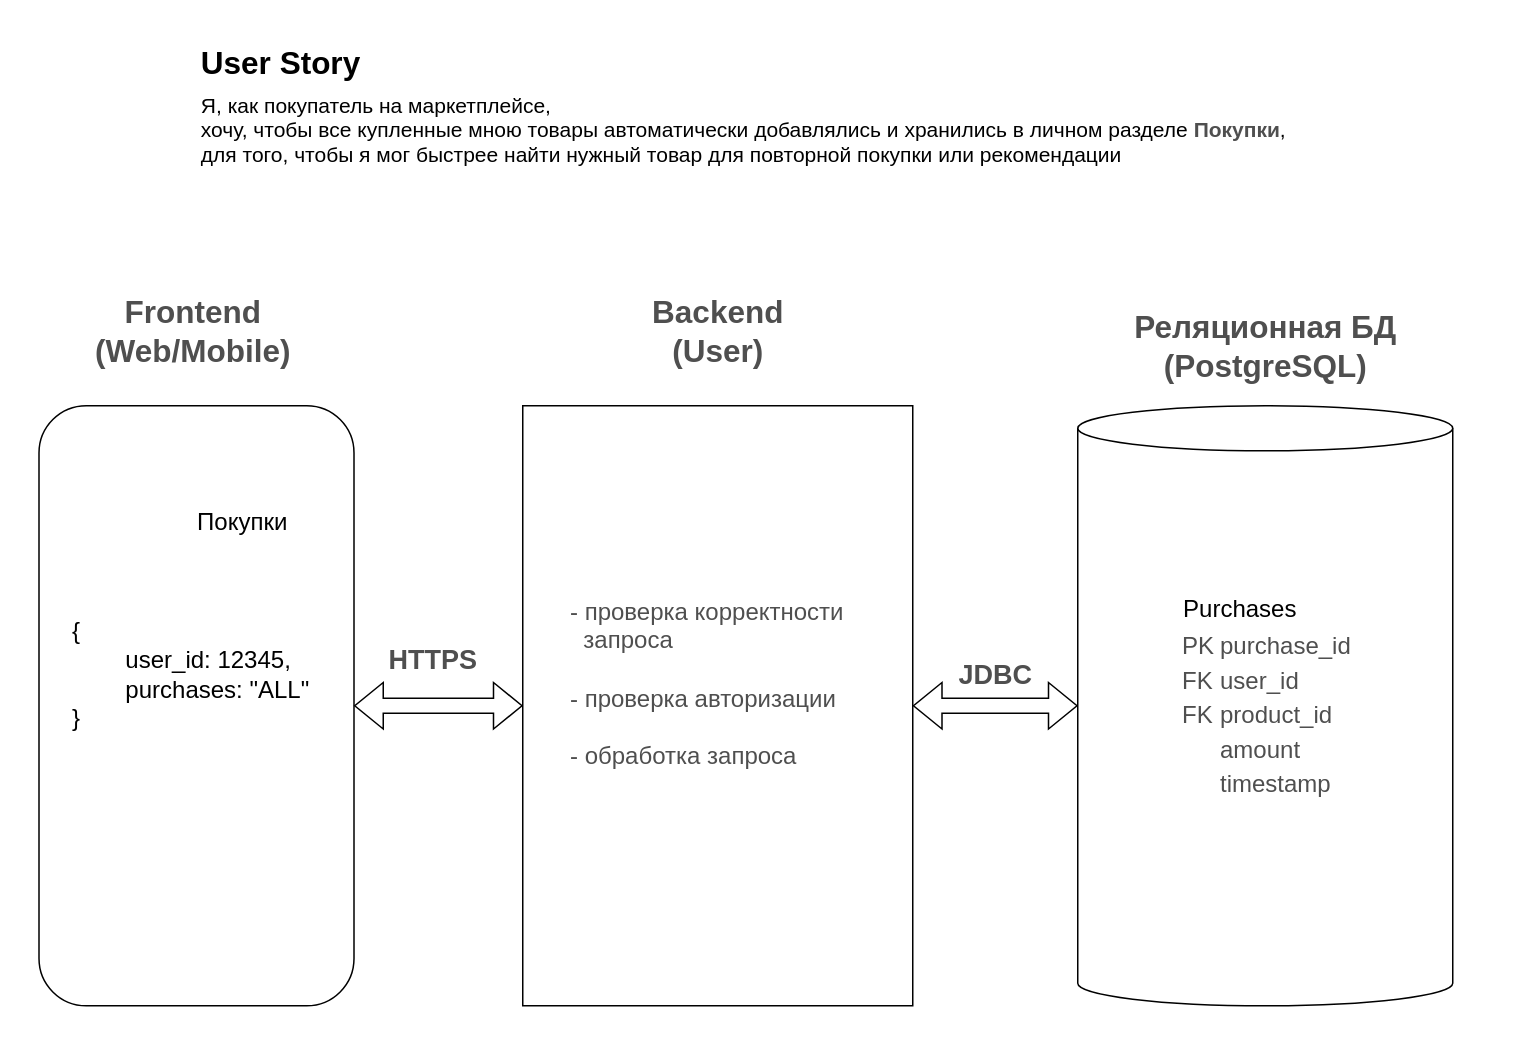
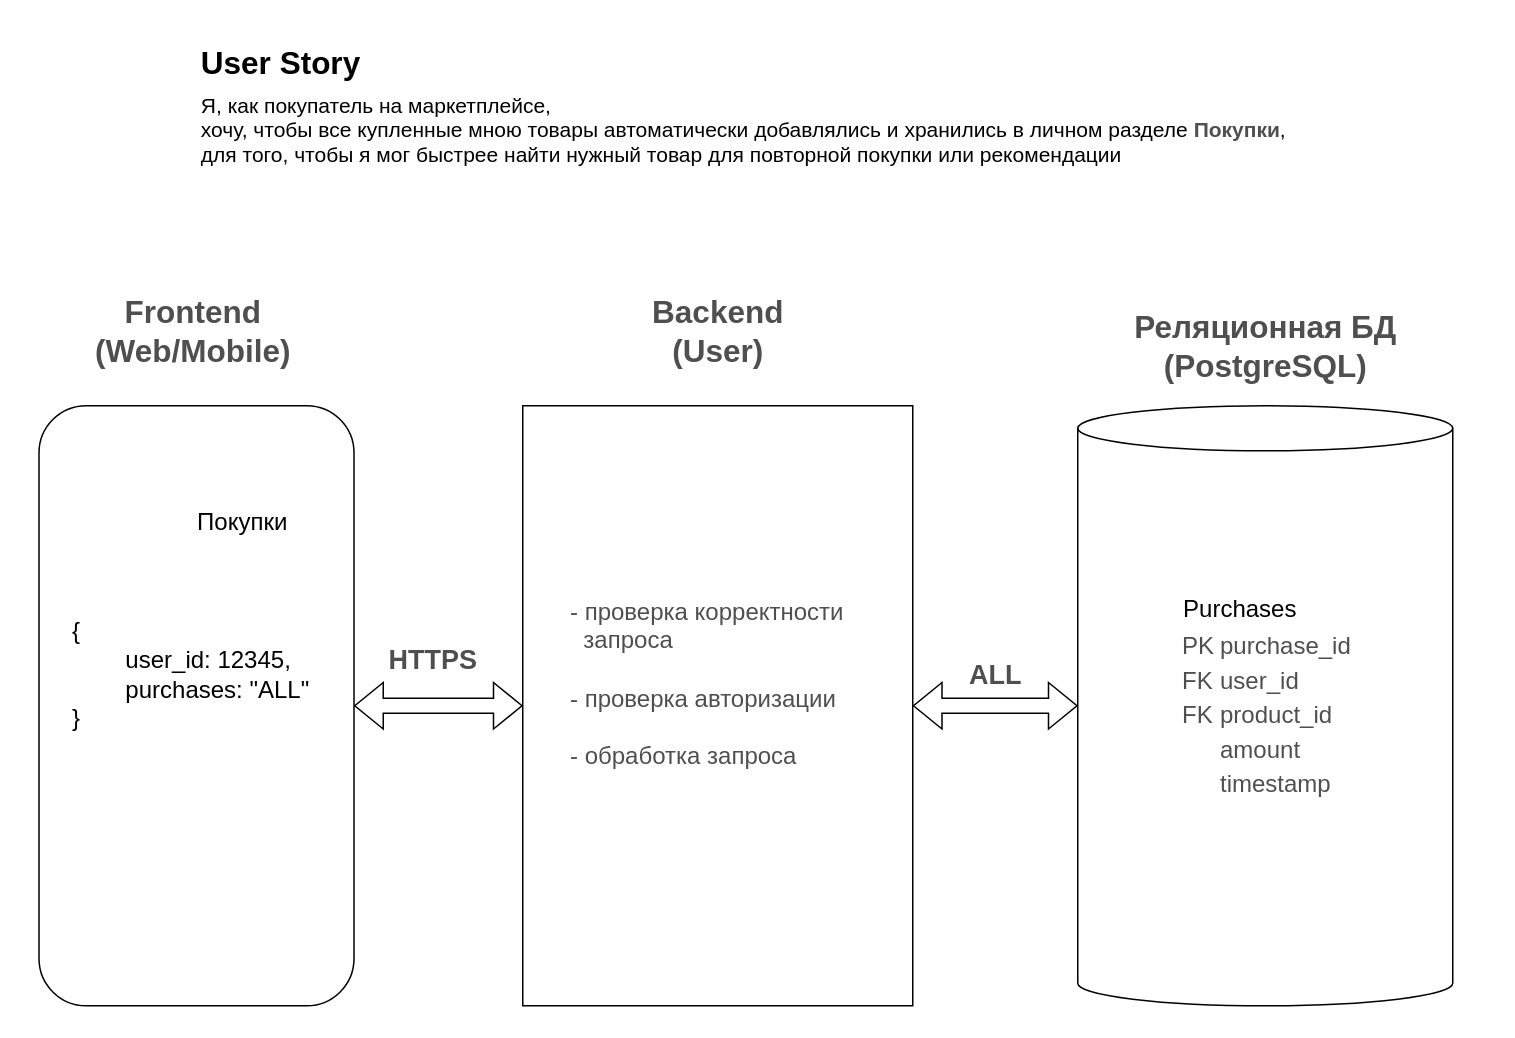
node "JDBC": label "JDBC" -> "ALL"
